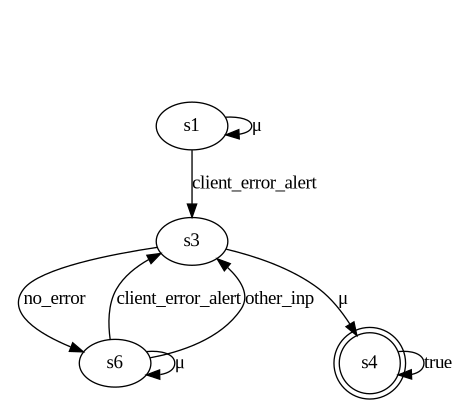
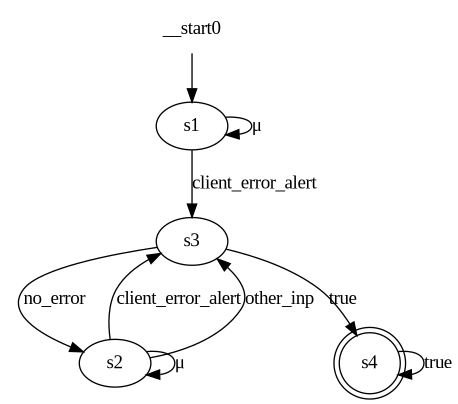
node "__start0": added
edge "s3" -> "s4": label "μ" -> "true"
node "s6": label "s6" -> "s2"
